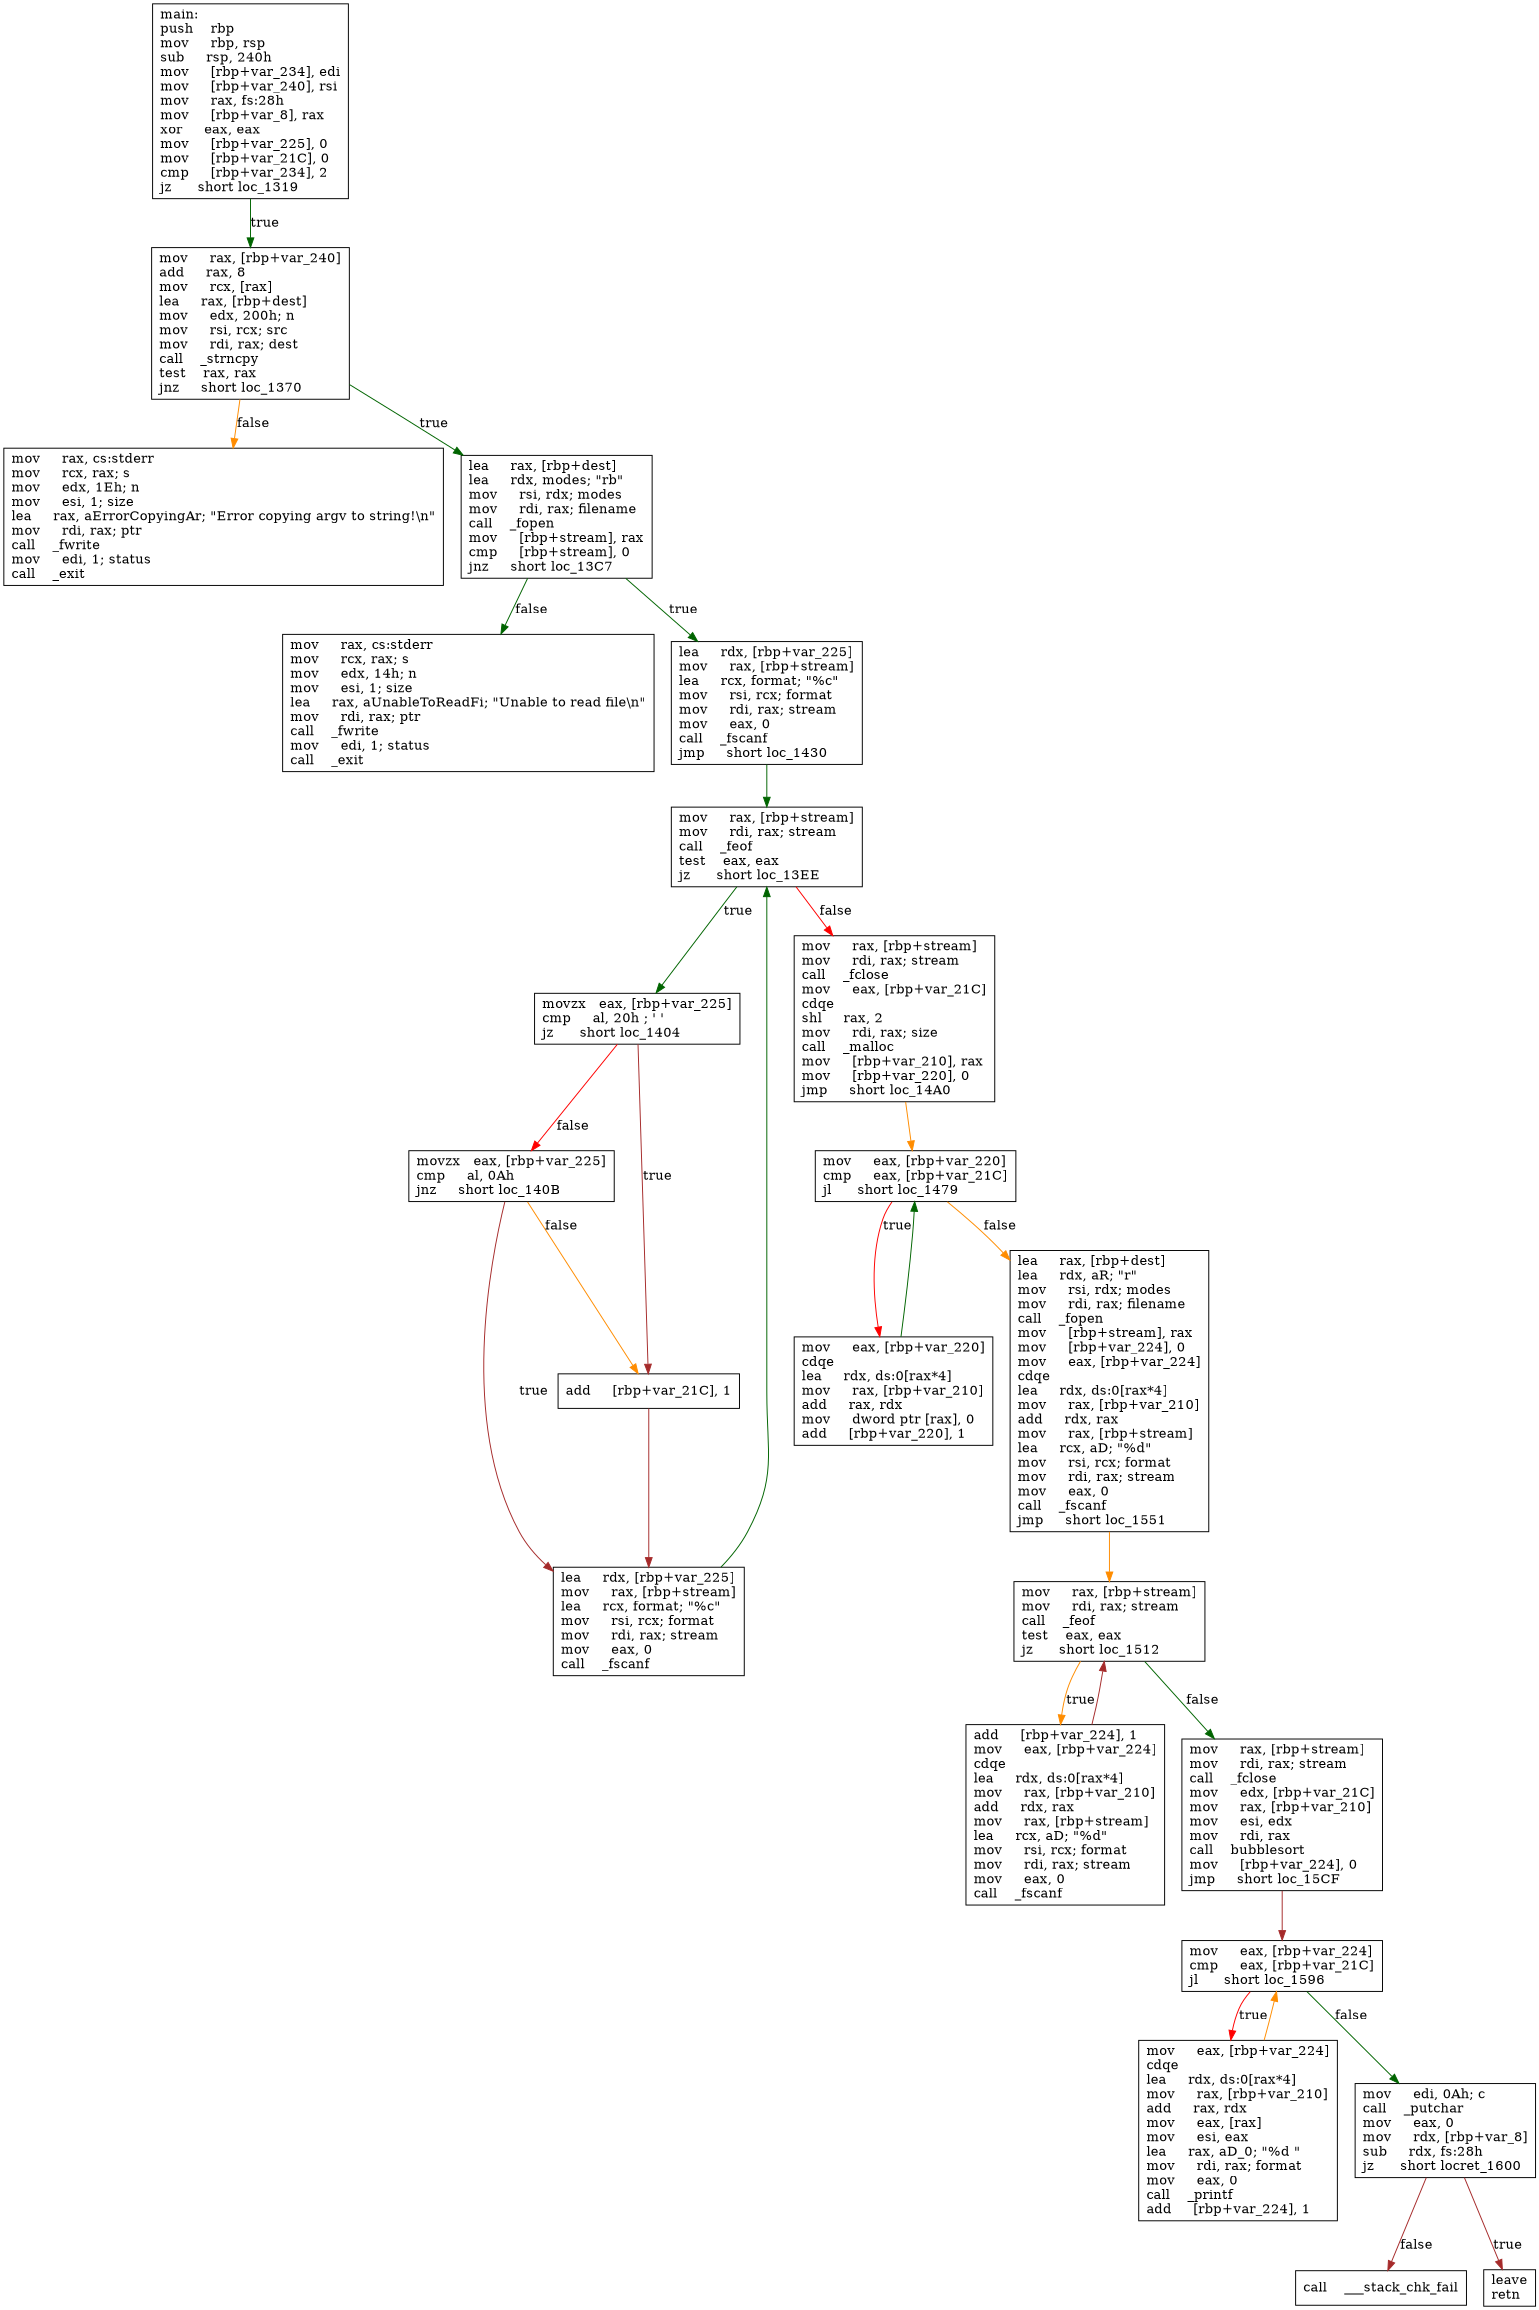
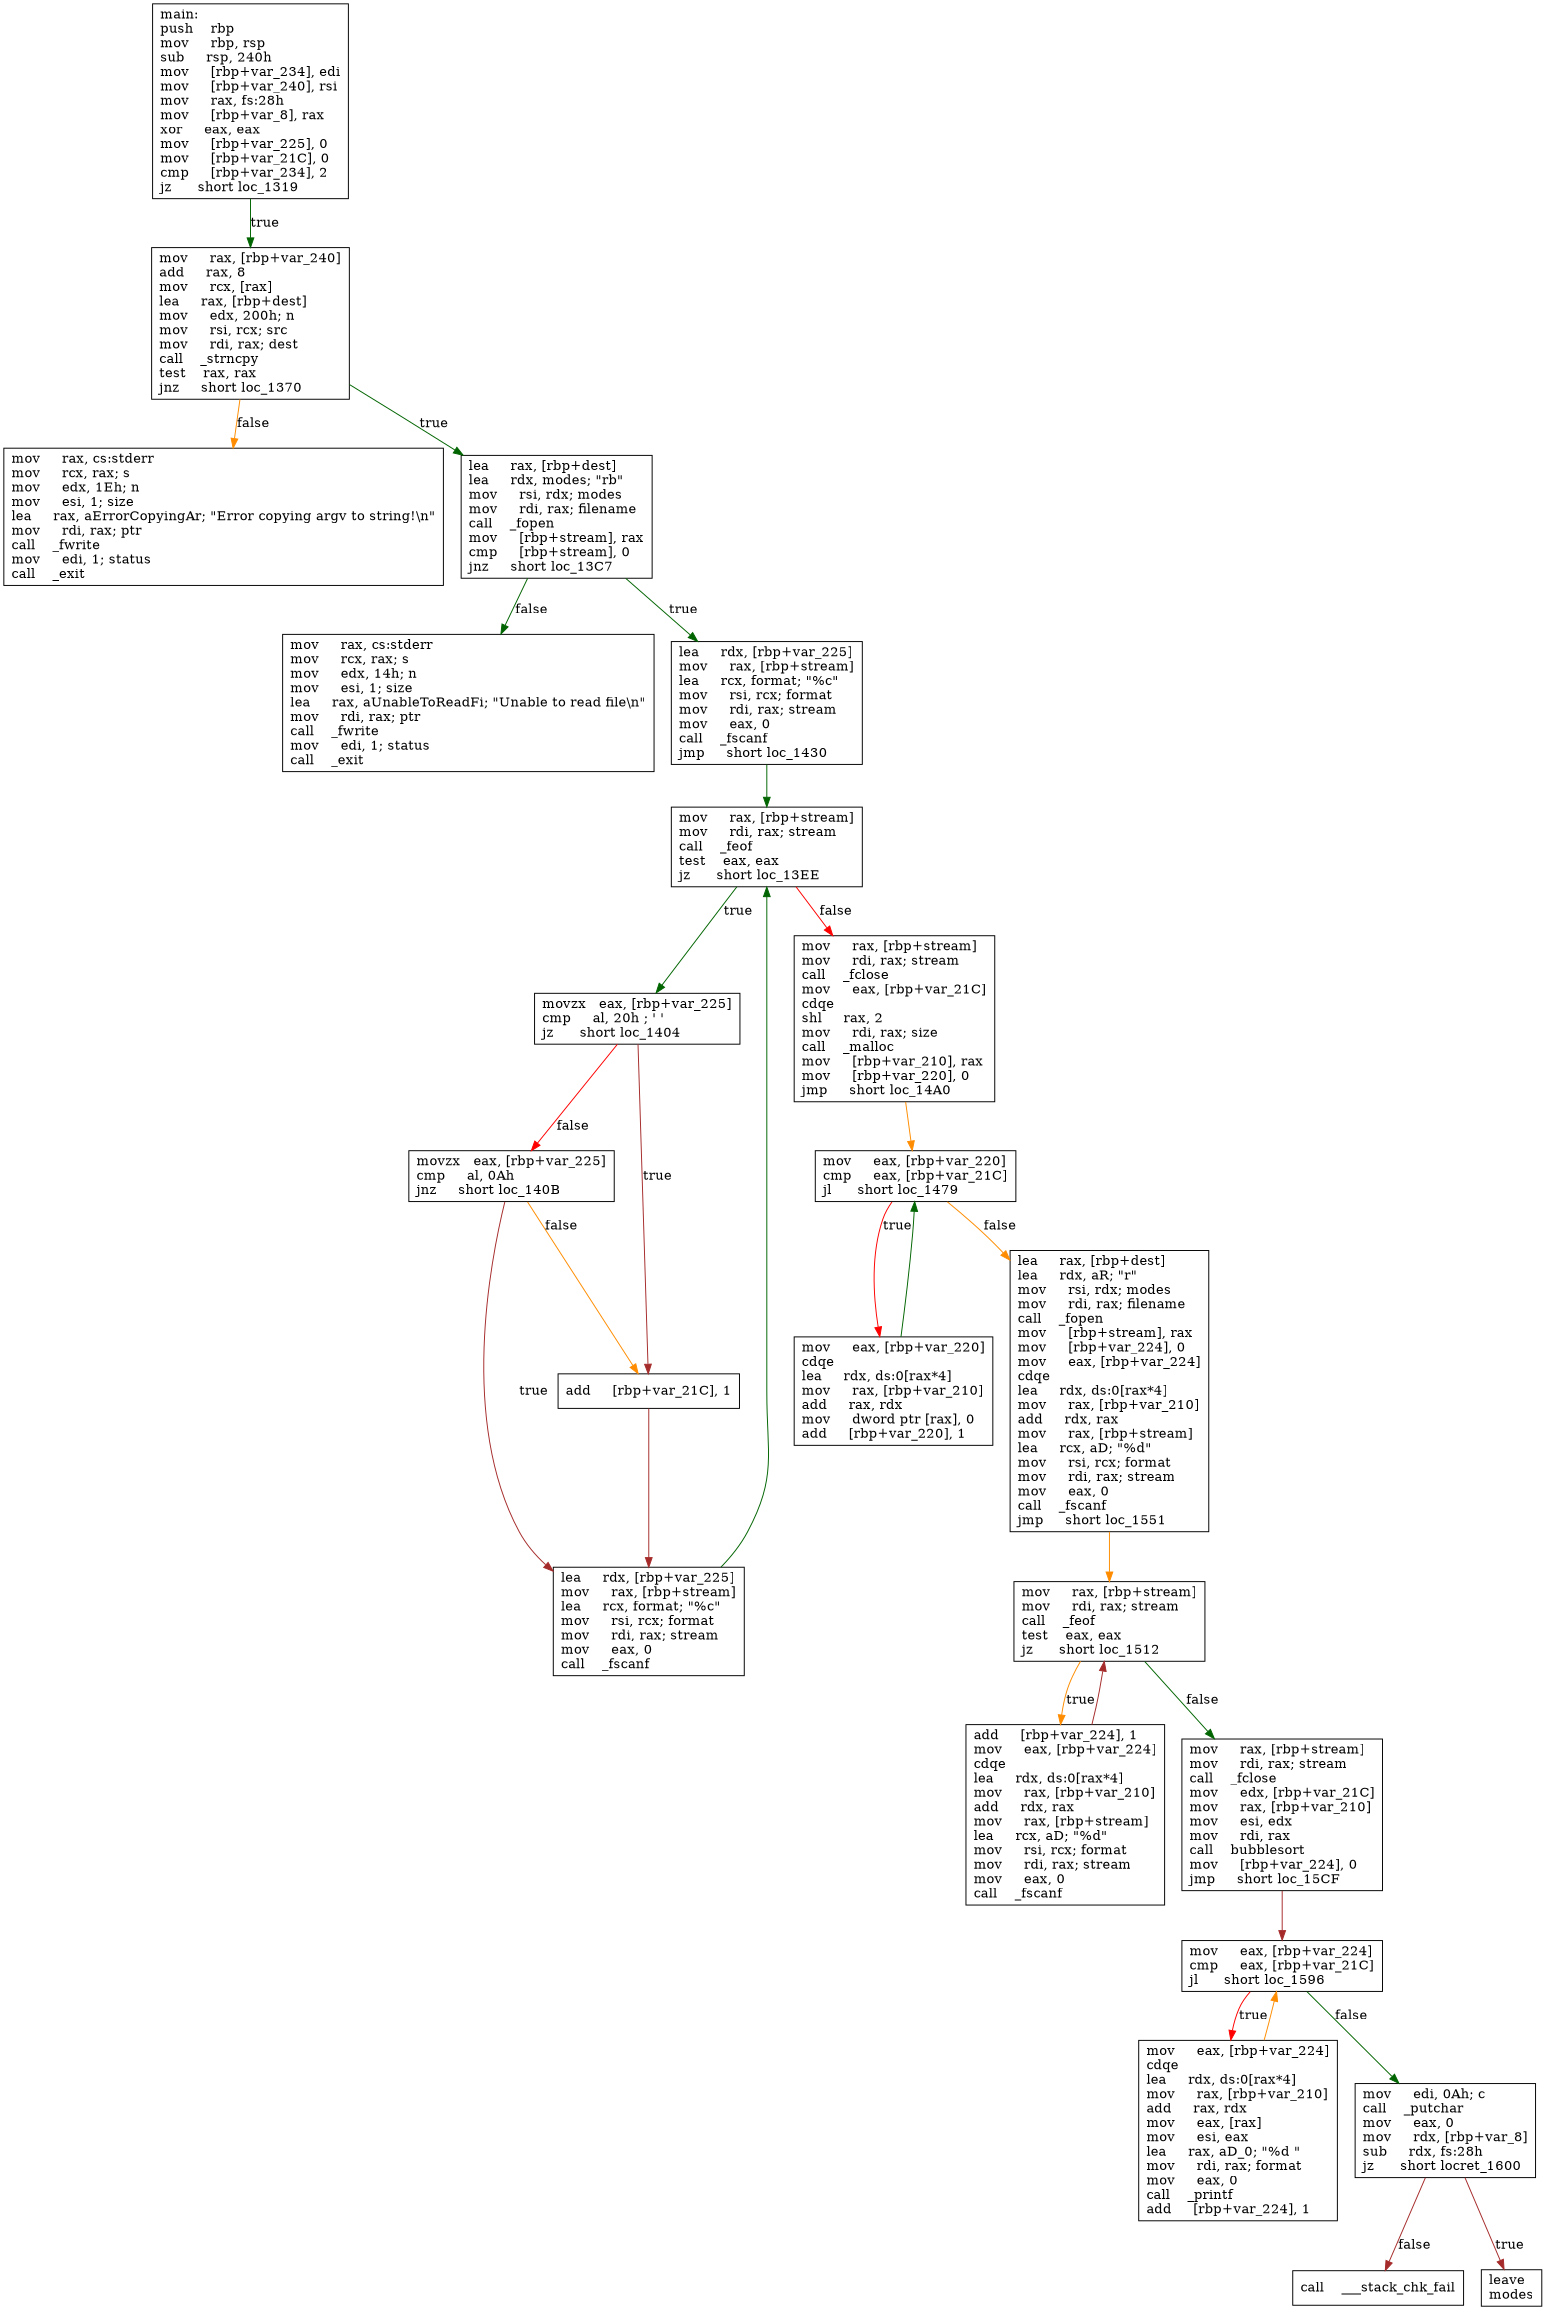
node "leave retn": label "leave retn" -> "leave modes"
